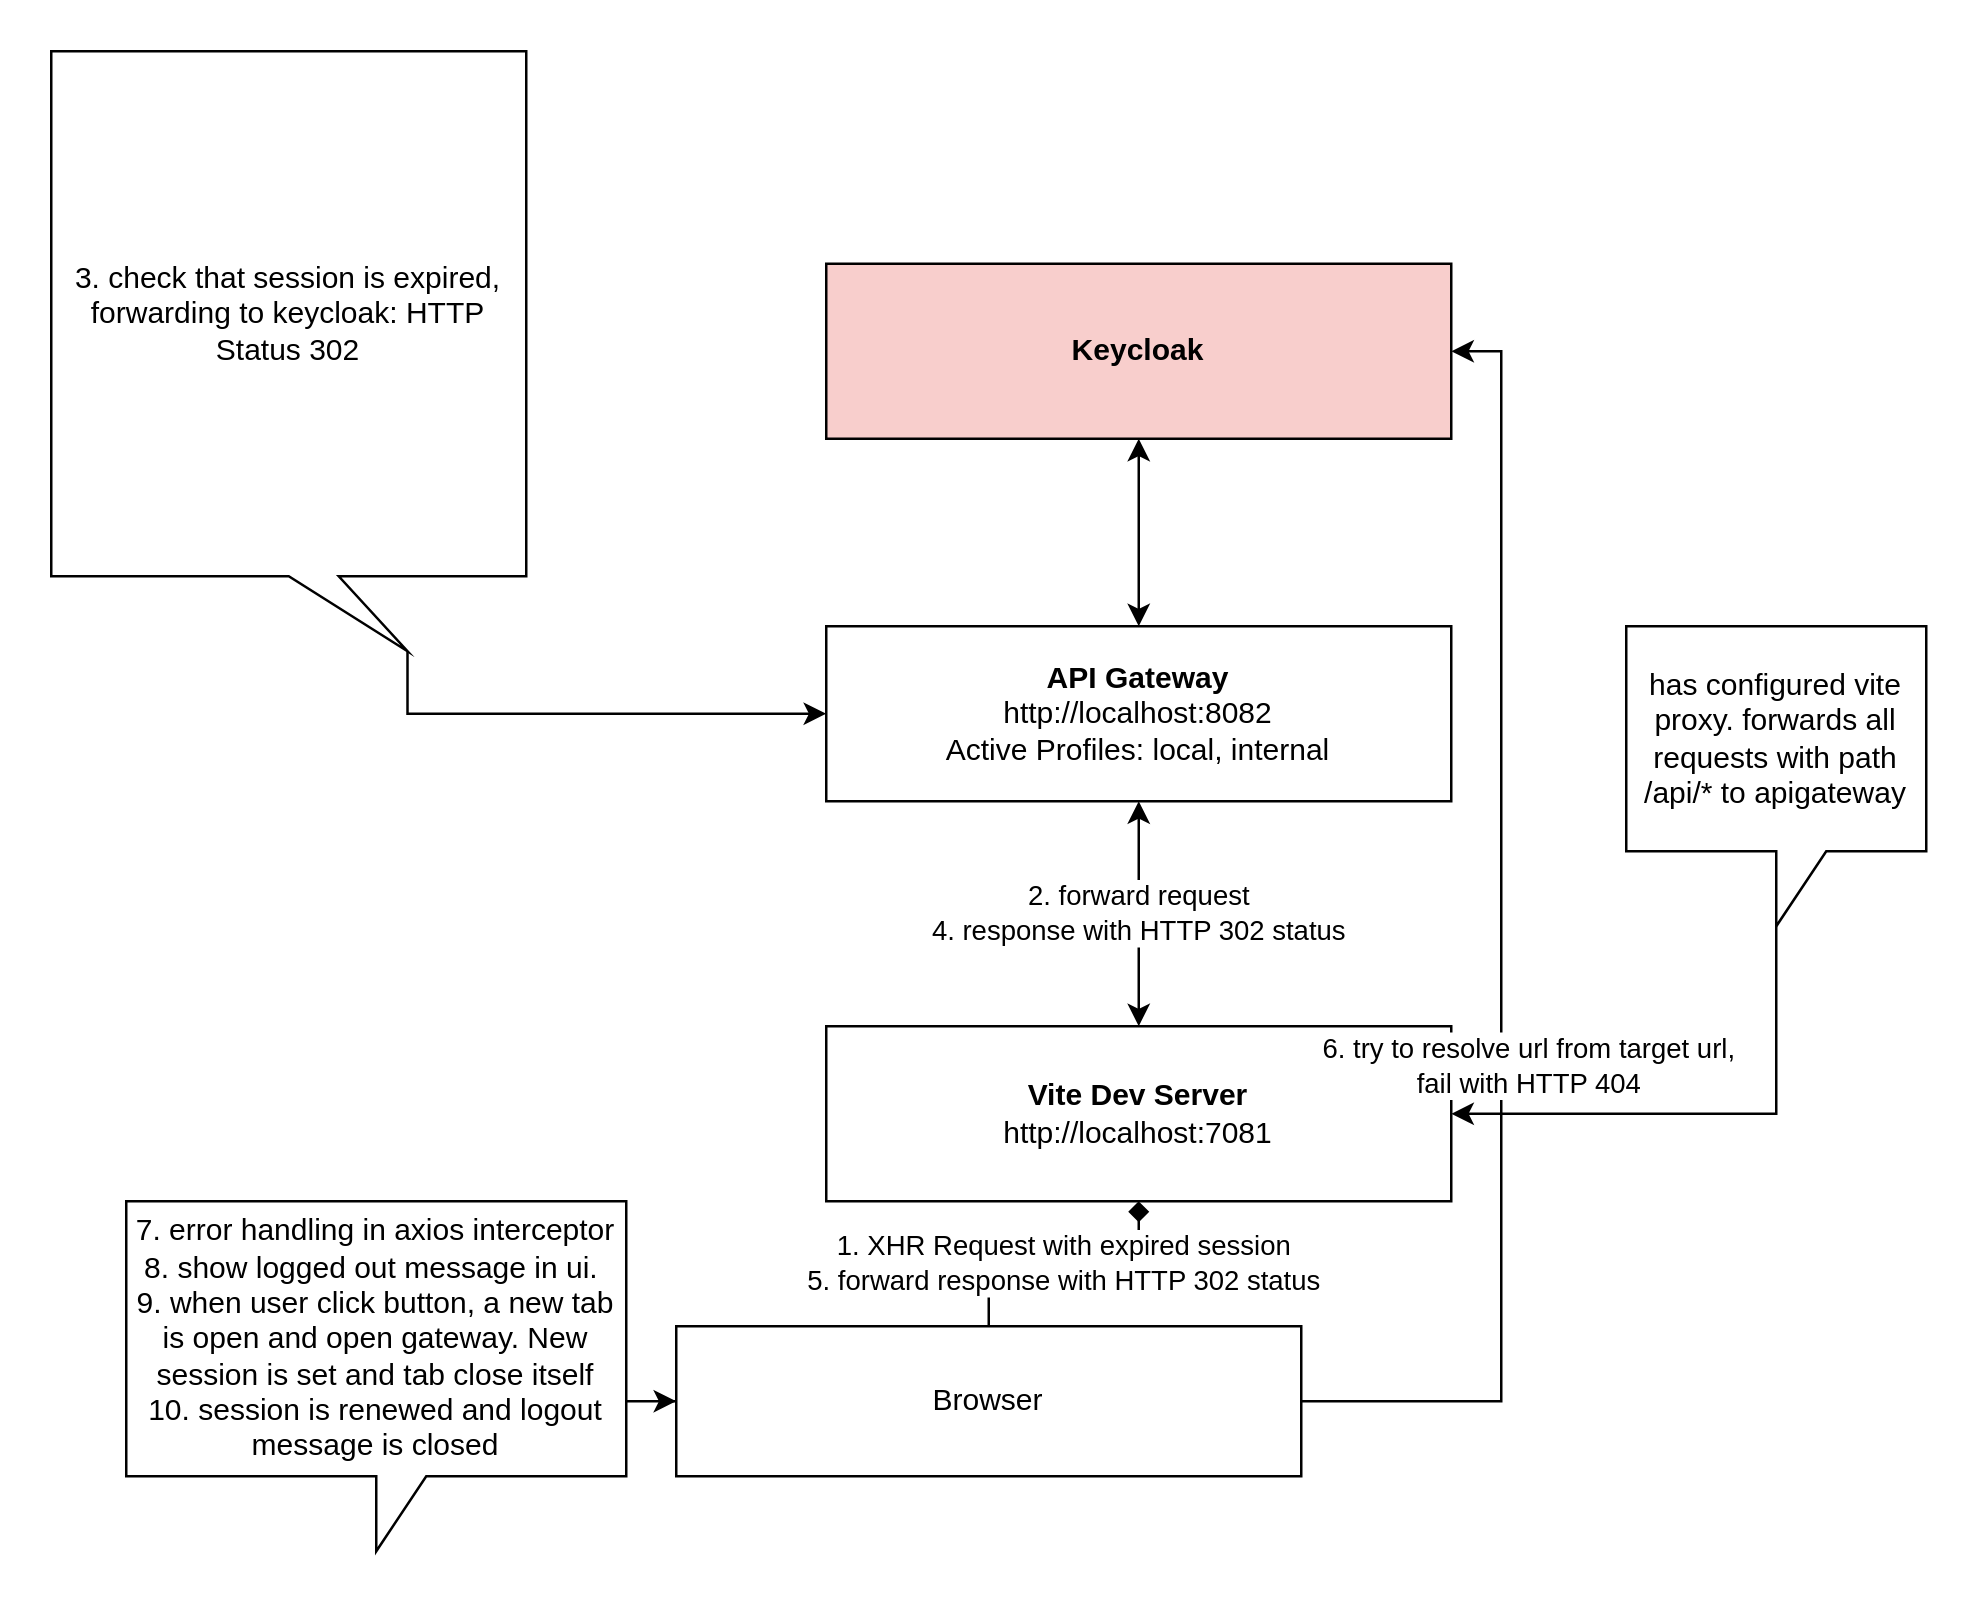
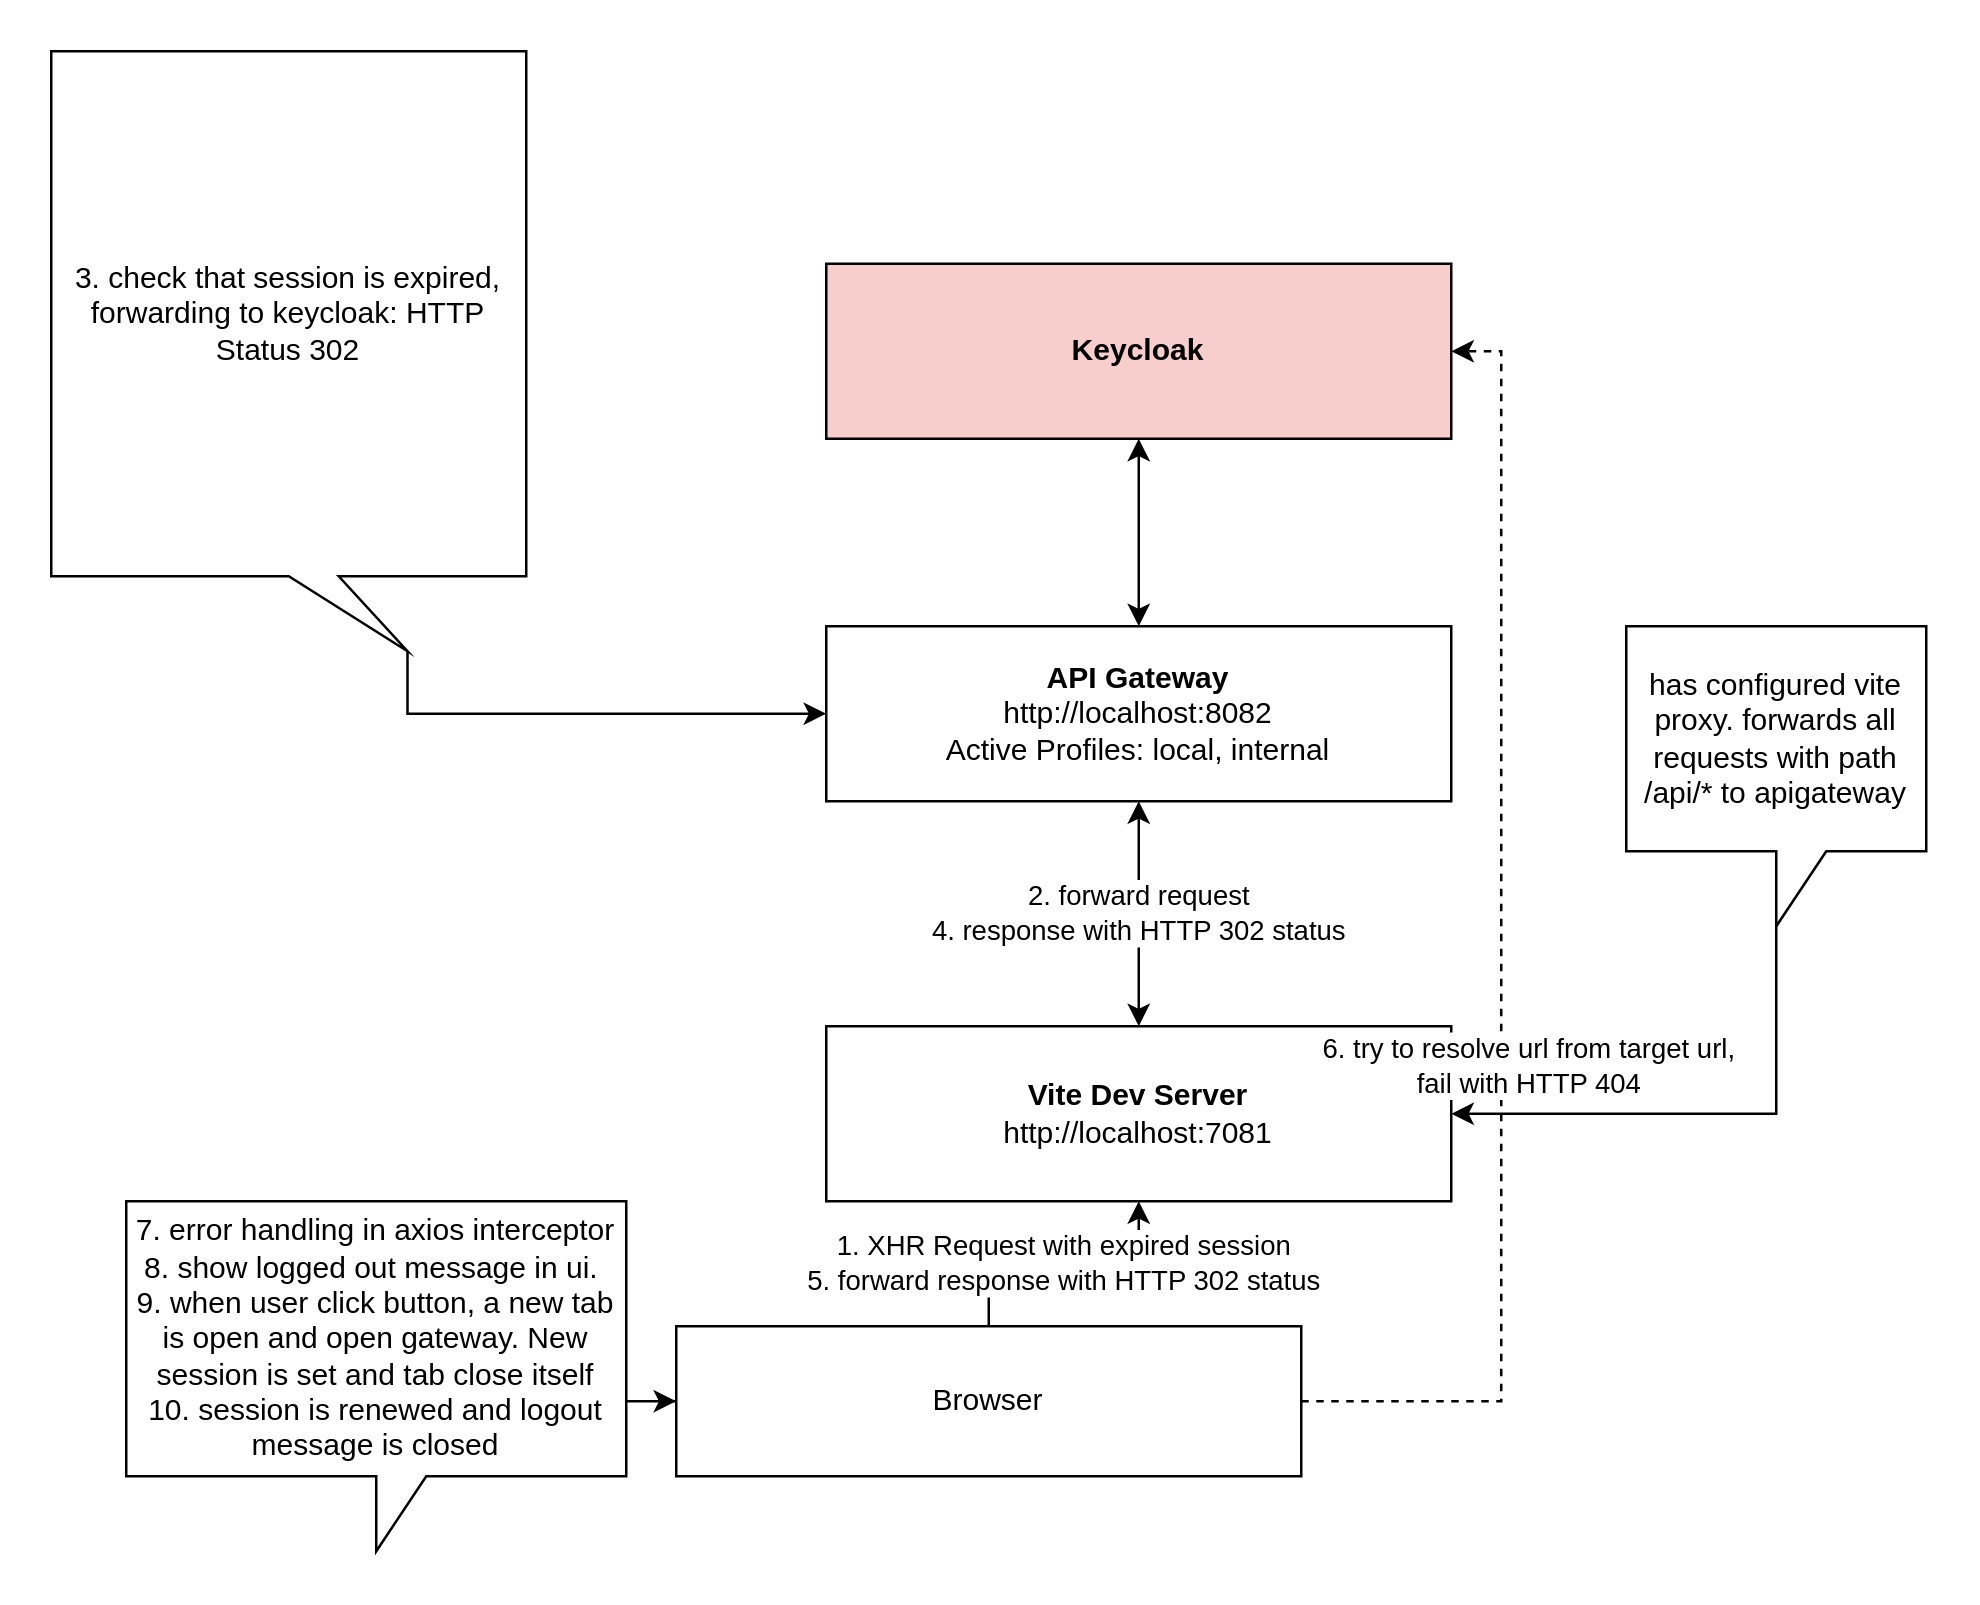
edge "Browser" -> "Keycloak": style solid -> dashed
edge "Browser" -> "Vite Dev Server http://localhost:7081": arrowhead diamond -> classic
